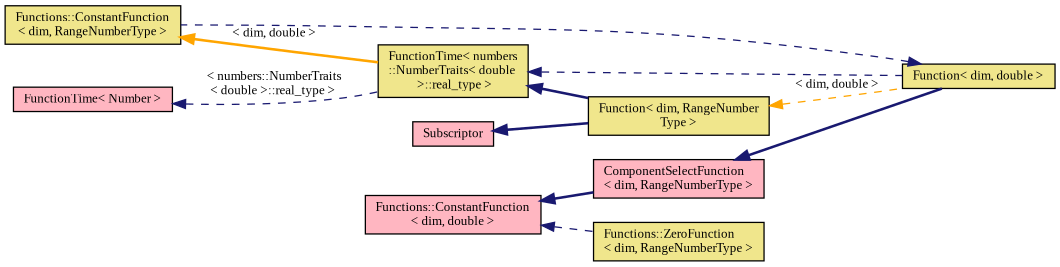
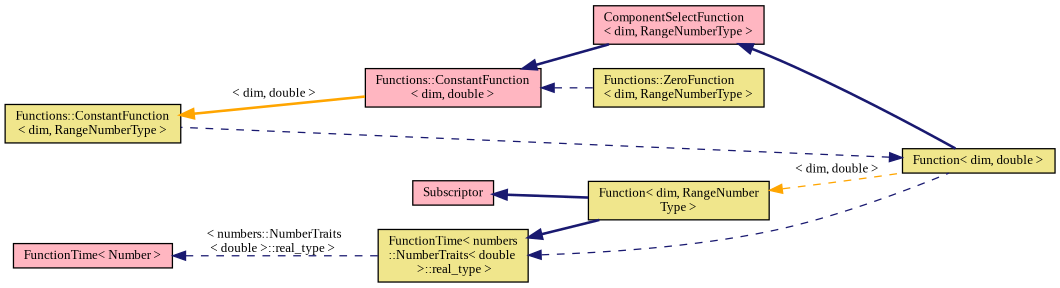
edge "FunctionTime< numbers ::NumberTraits< double >::real_type >" -> "Functions::ConstantFunction < dim, RangeNumberType >": now "Functions::ConstantFunction < dim, double >" -> "Functions::ConstantFunction < dim, RangeNumberType >"
